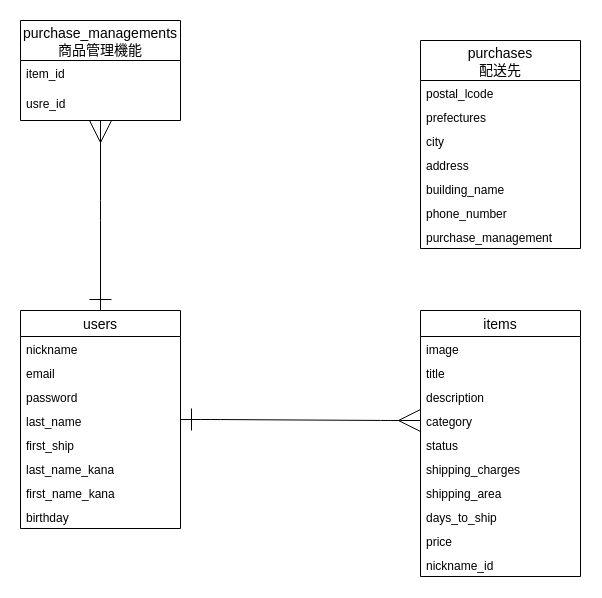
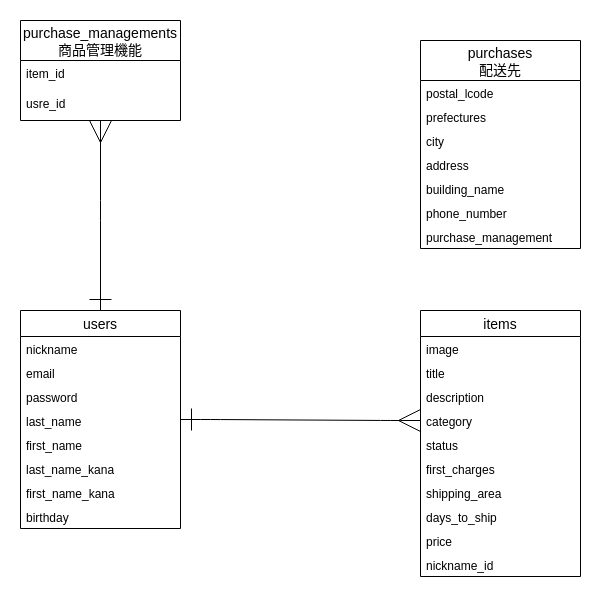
node "first_ship": label "first_ship" -> "first_name"
node "shipping_charges": label "shipping_charges" -> "first_charges"
